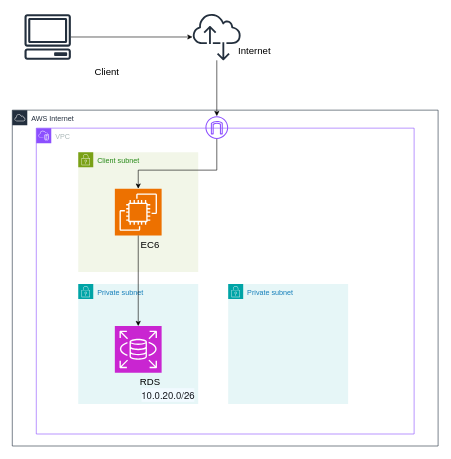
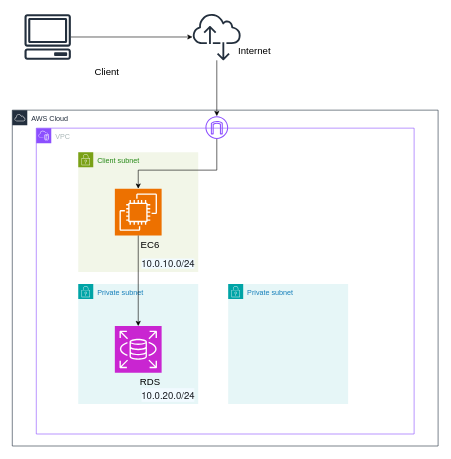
node "AWS Internet": label "AWS Internet" -> "AWS Cloud"
node "10.0.10.0/24": added
node "10.0.20.0/26": label "10.0.20.0/26" -> "10.0.20.0/24"
